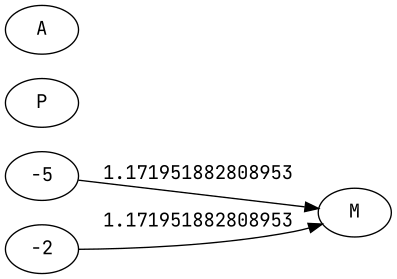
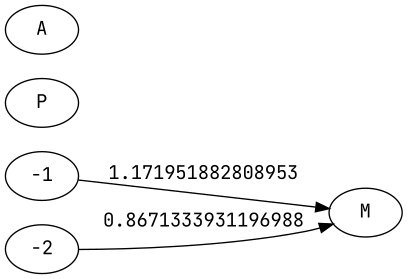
node "-5": label "-5" -> "-1"
edge "-2" -> "M": label "1.171951882808953" -> "0.8671333931196988"
